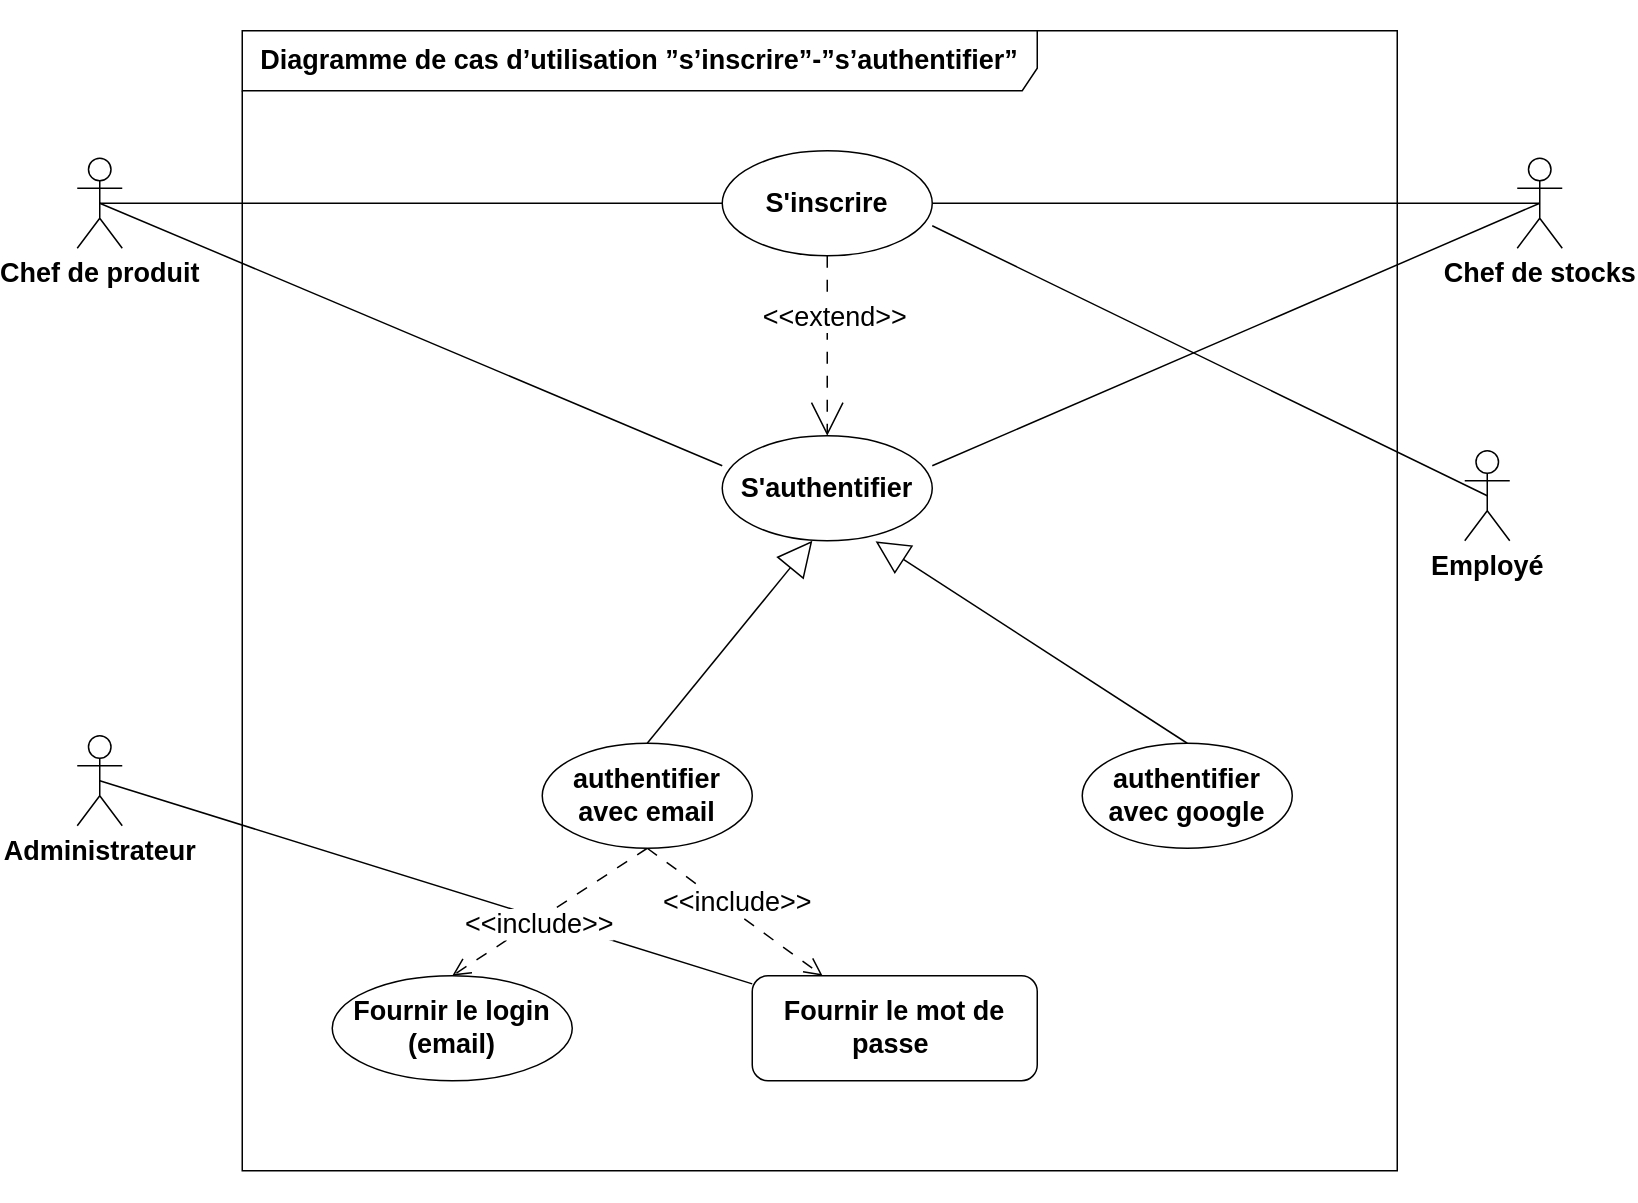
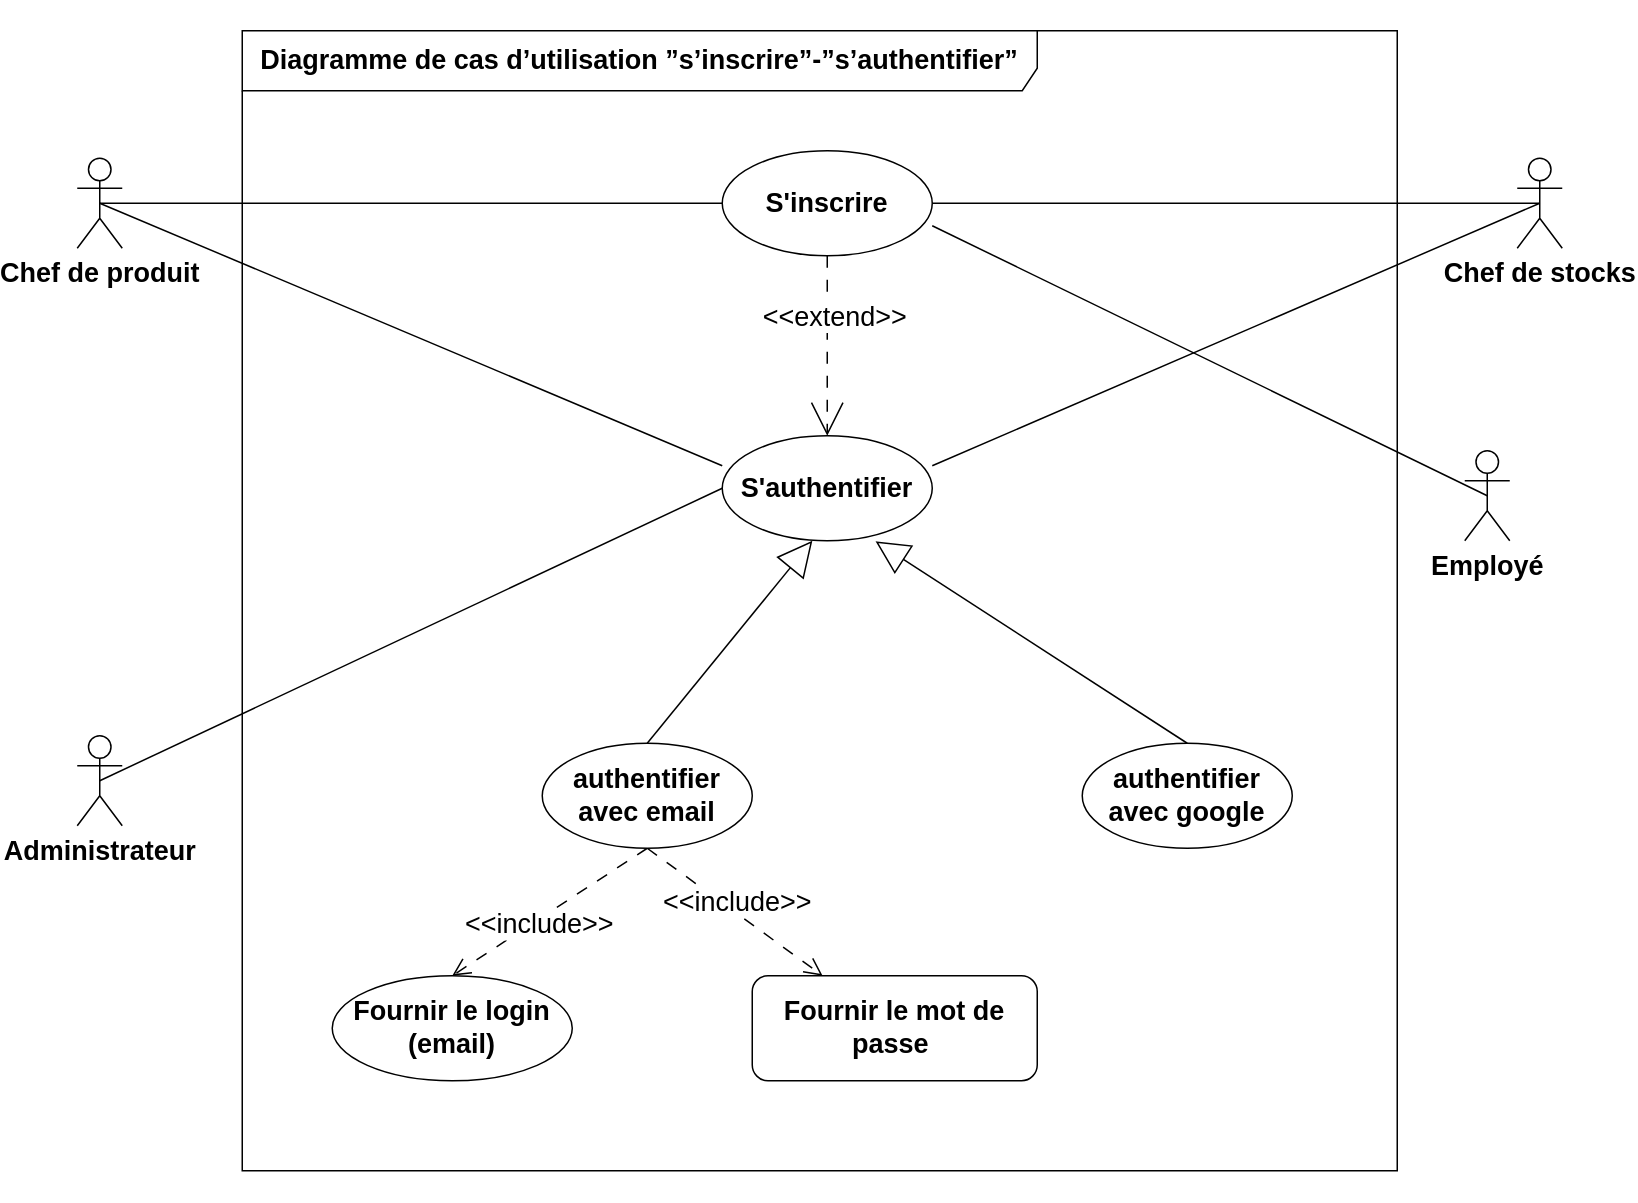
edge "Administrateur" -- "Fournir le mot de passe": now "Administrateur" -- "S'authentifier"
